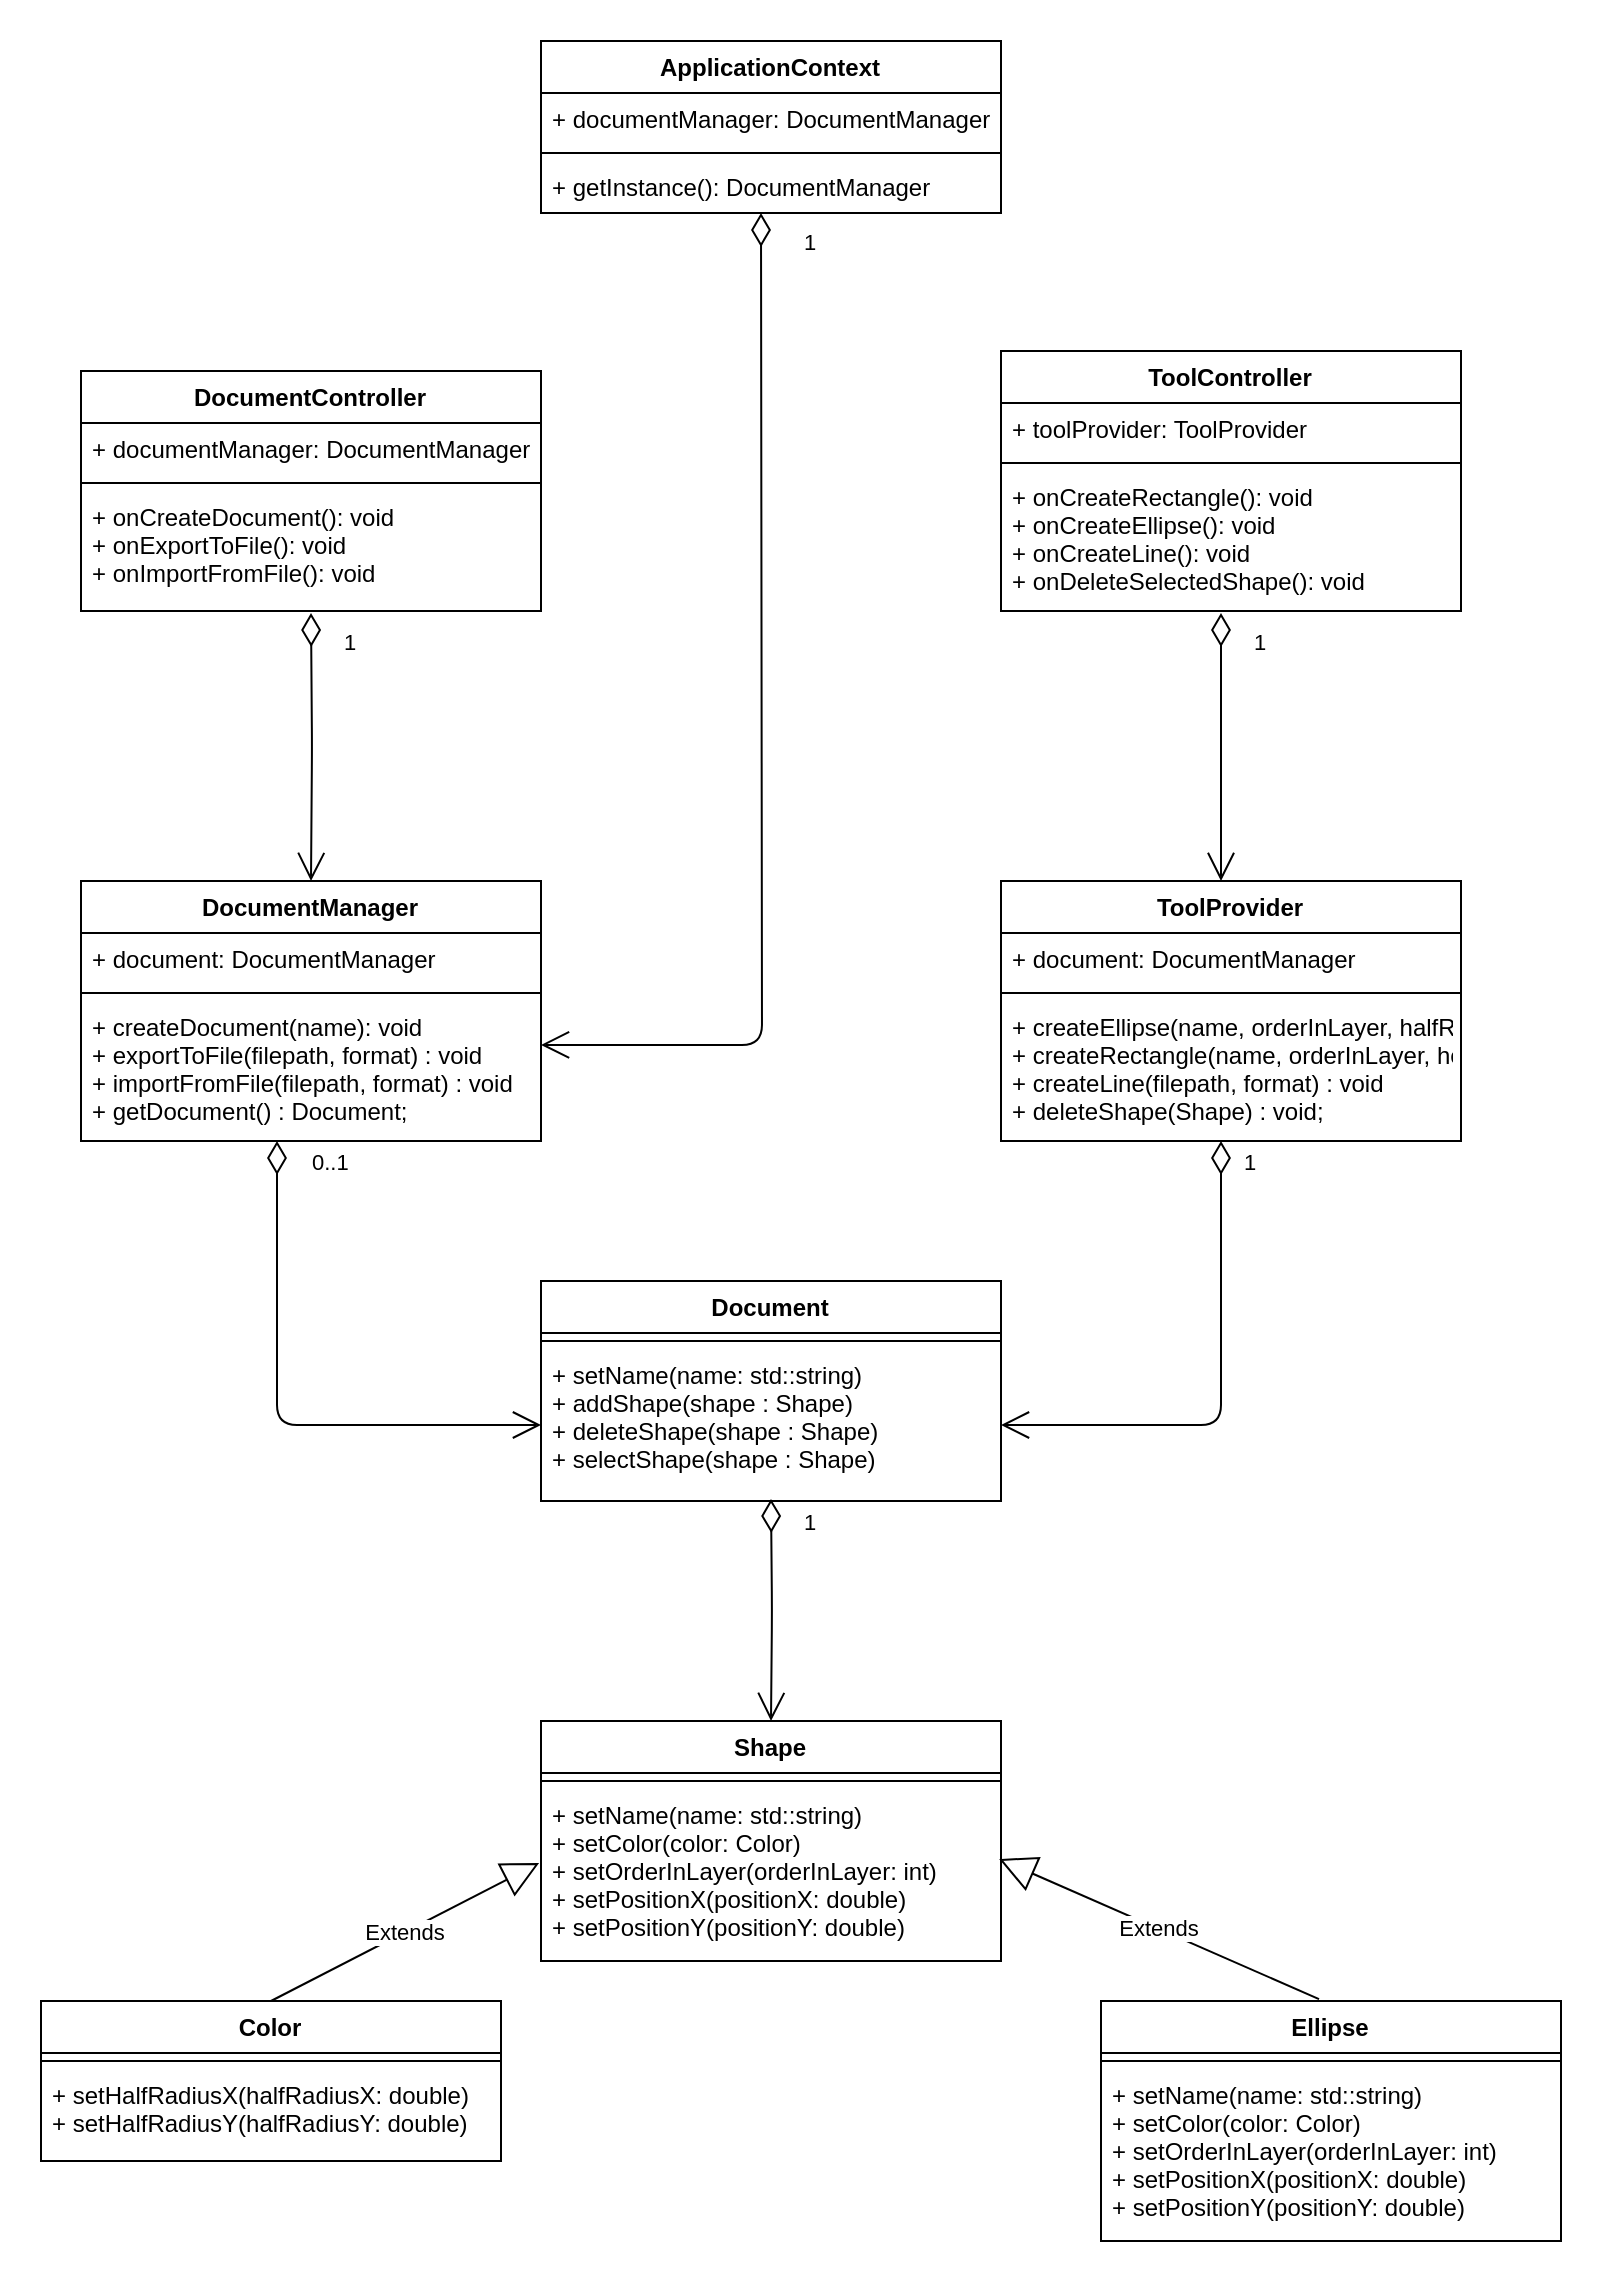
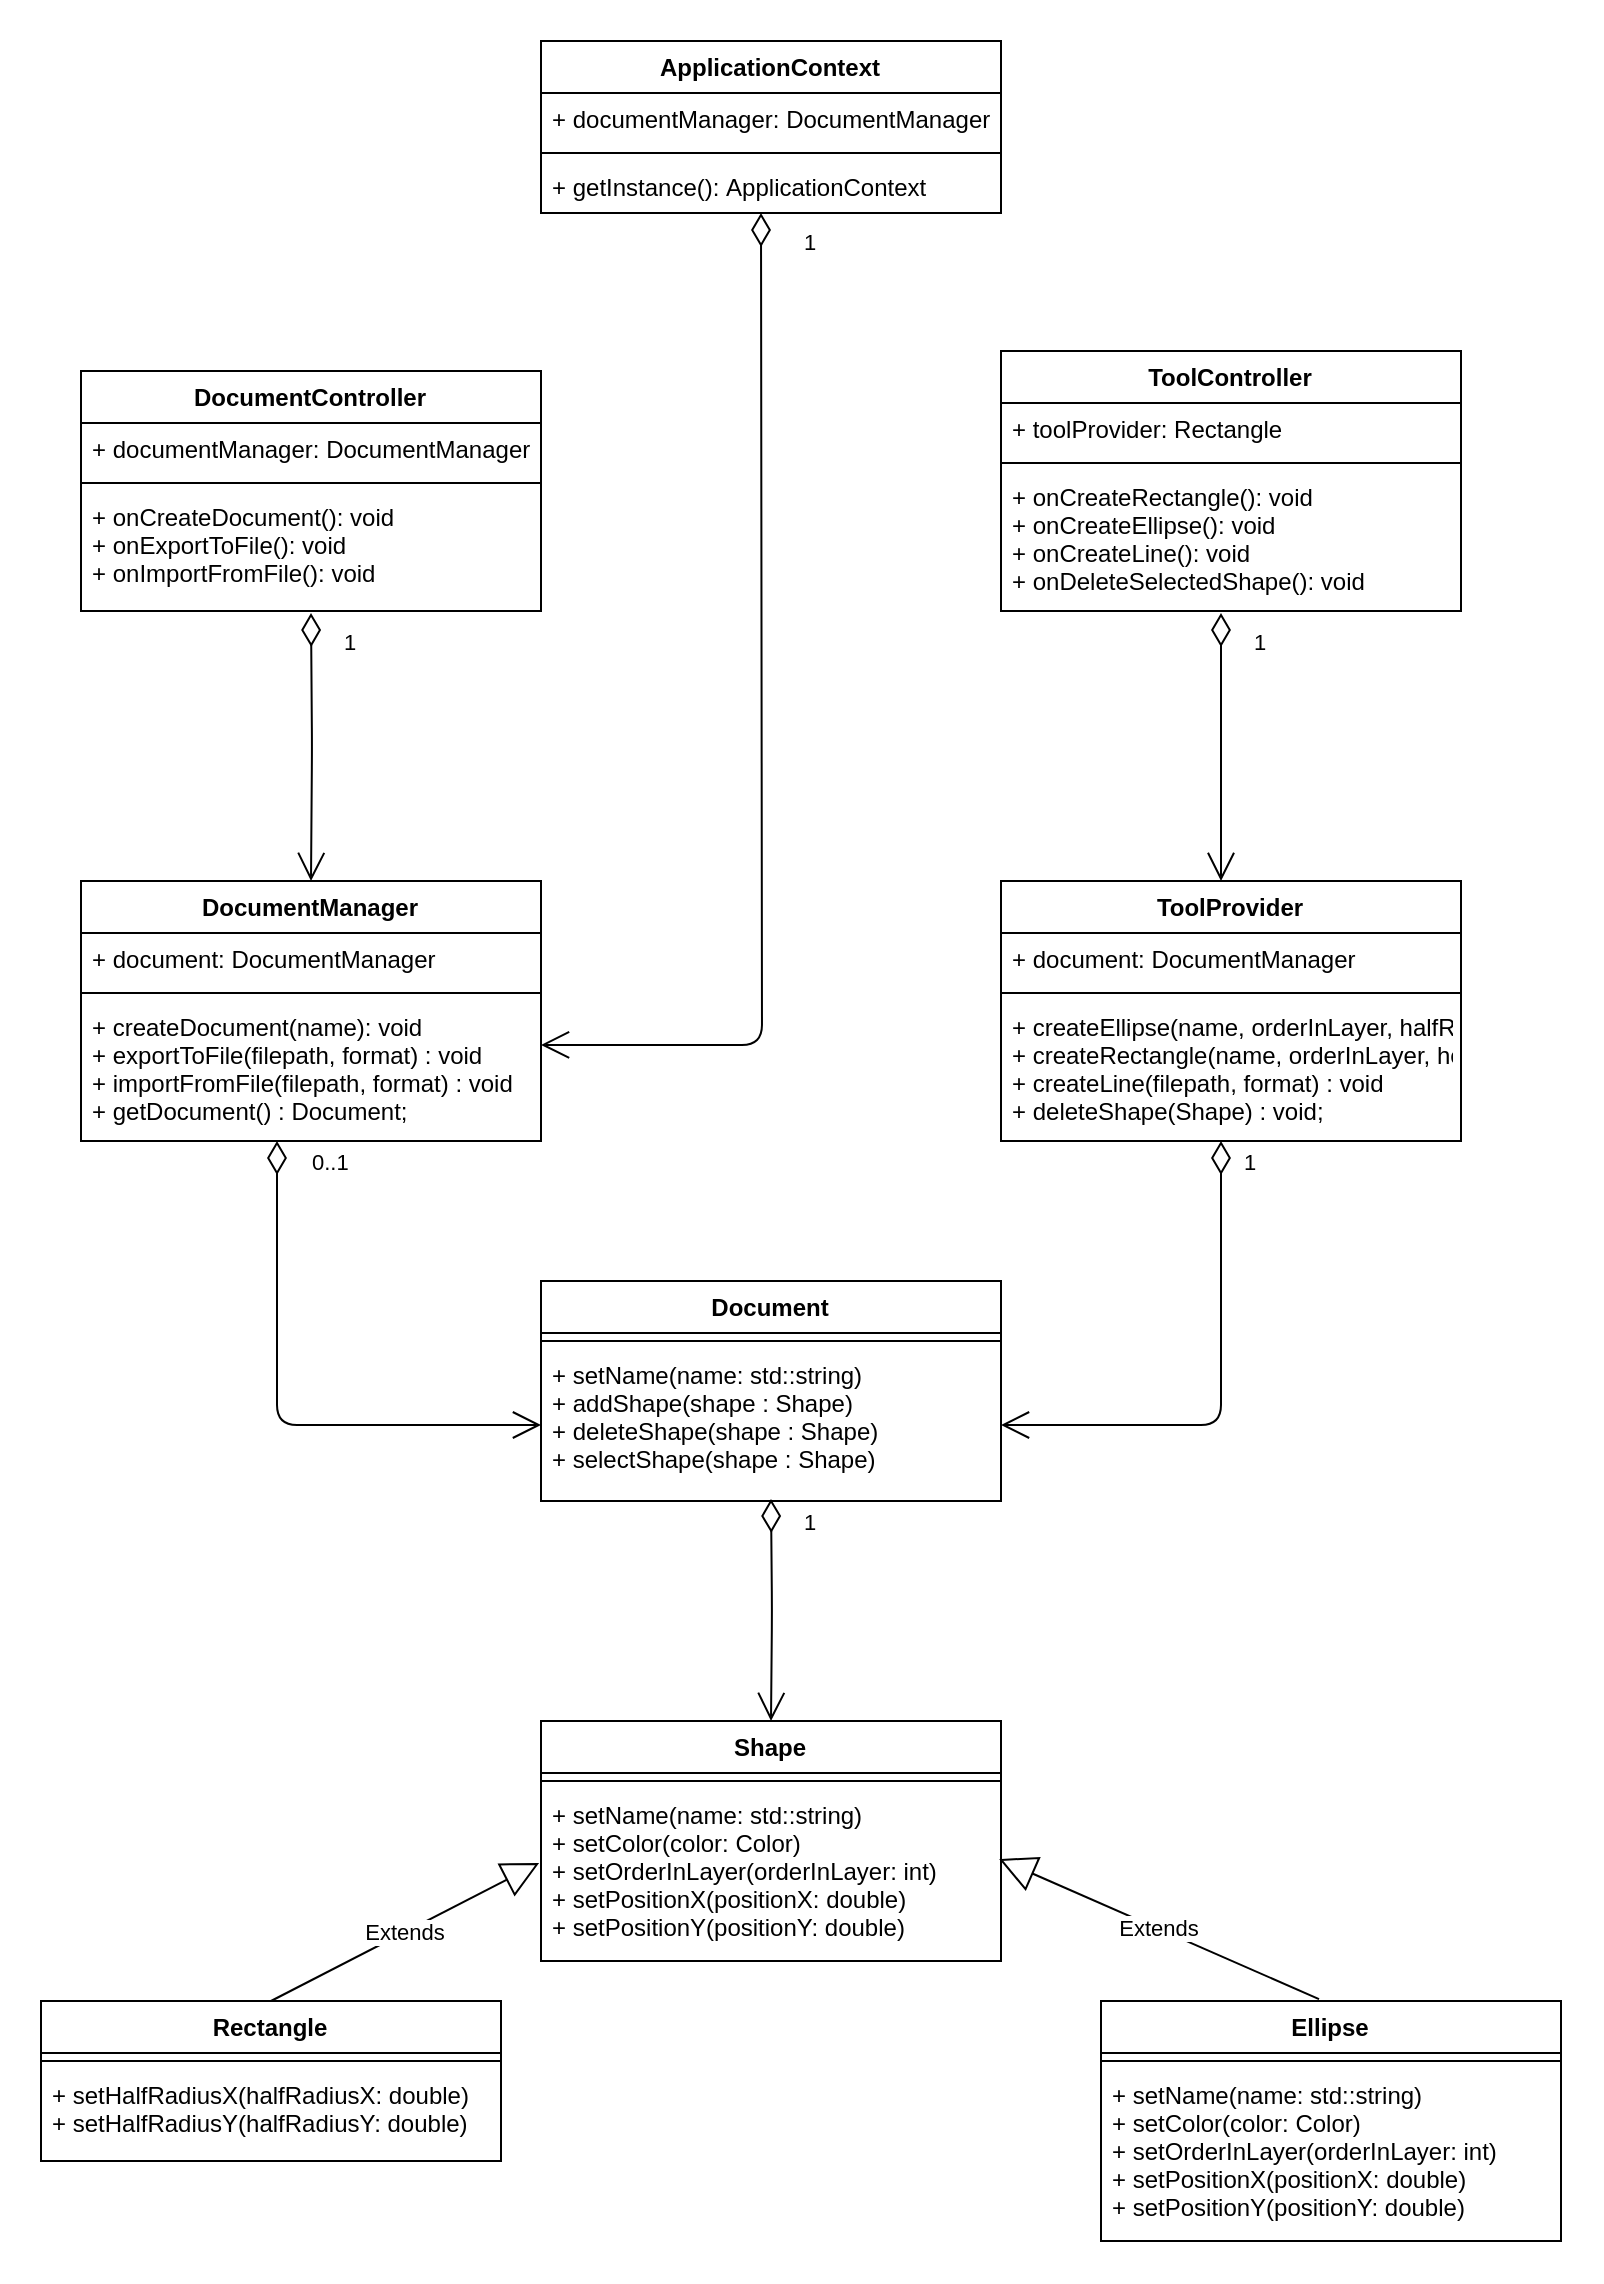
node "+ getInstance(): DocumentManager": label "+ getInstance(): DocumentManager" -> "+ getInstance(): ApplicationContext"
node "+ toolProvider: ToolProvider": label "+ toolProvider: ToolProvider" -> "+ toolProvider: Rectangle"
node "Color": label "Color" -> "Rectangle"
